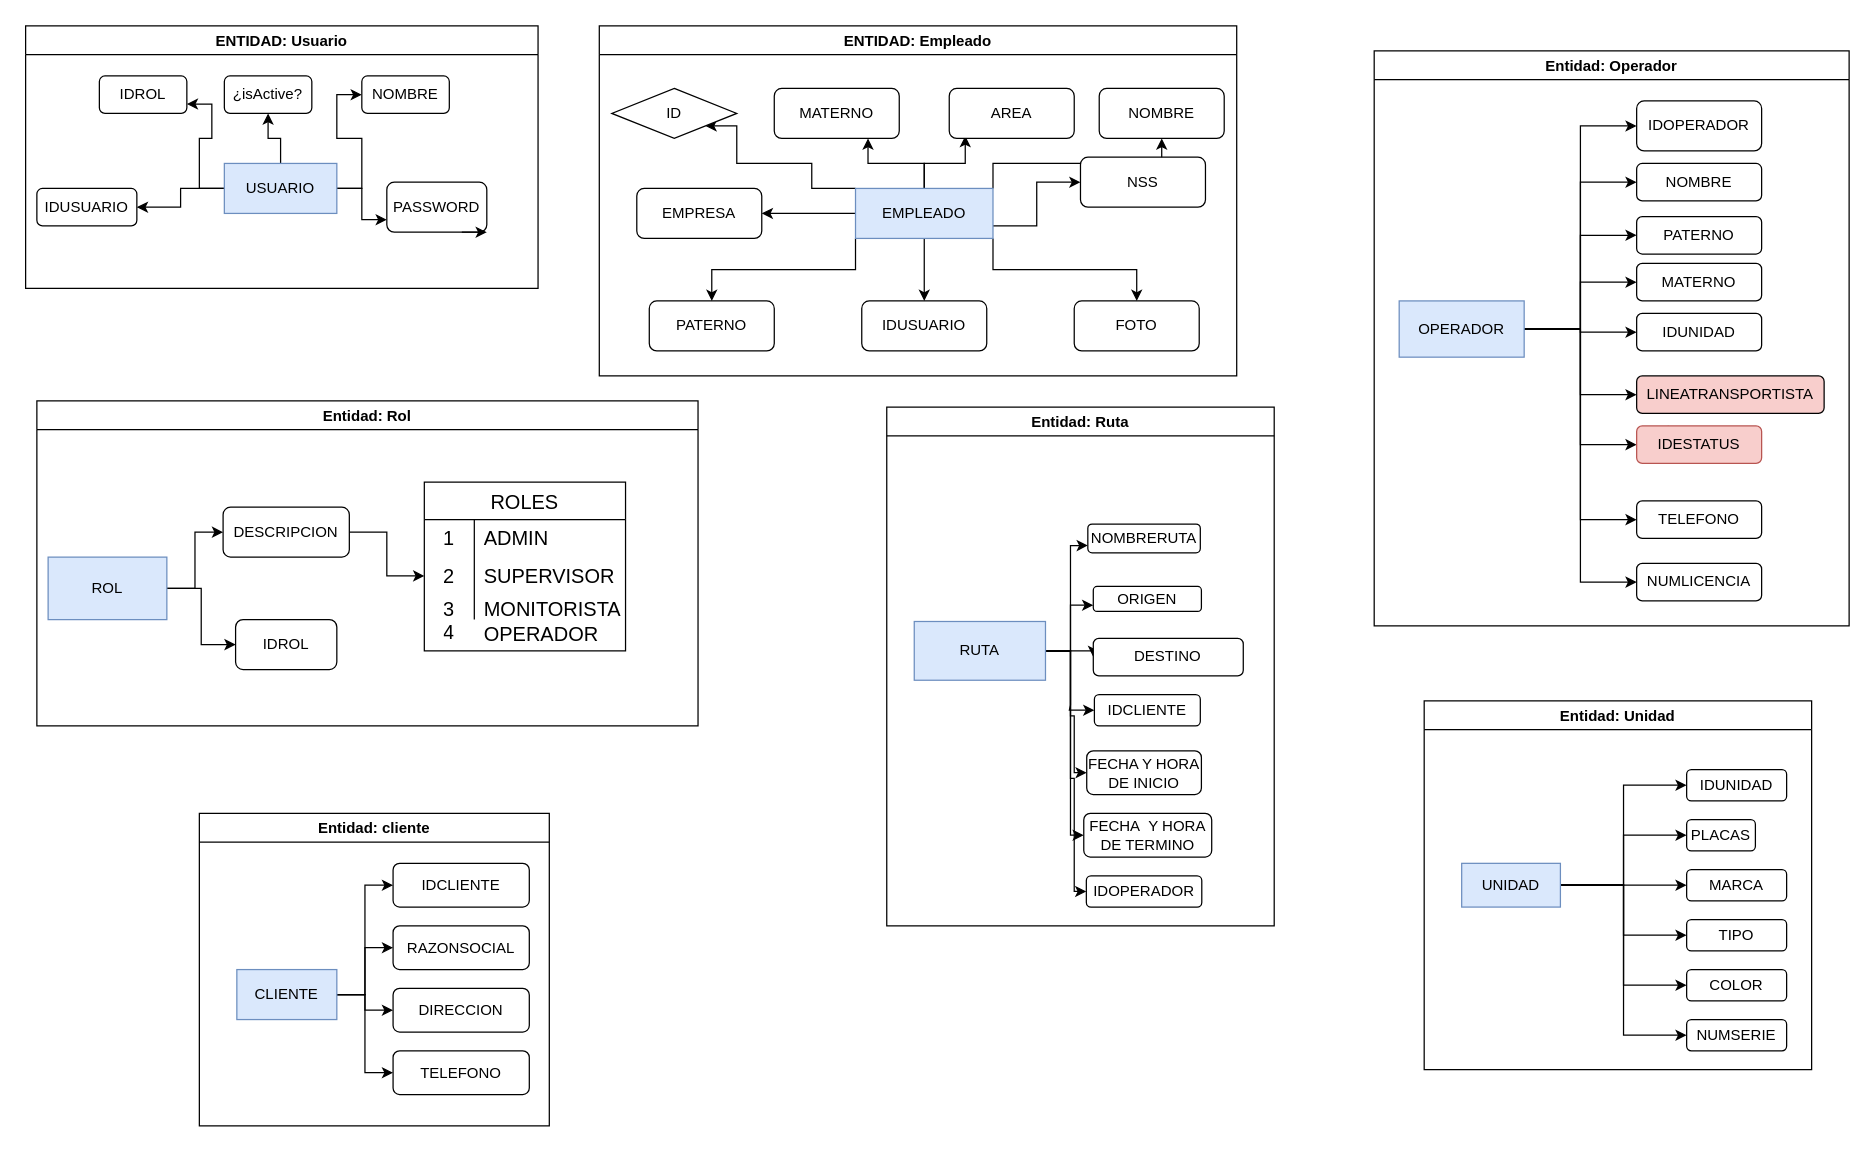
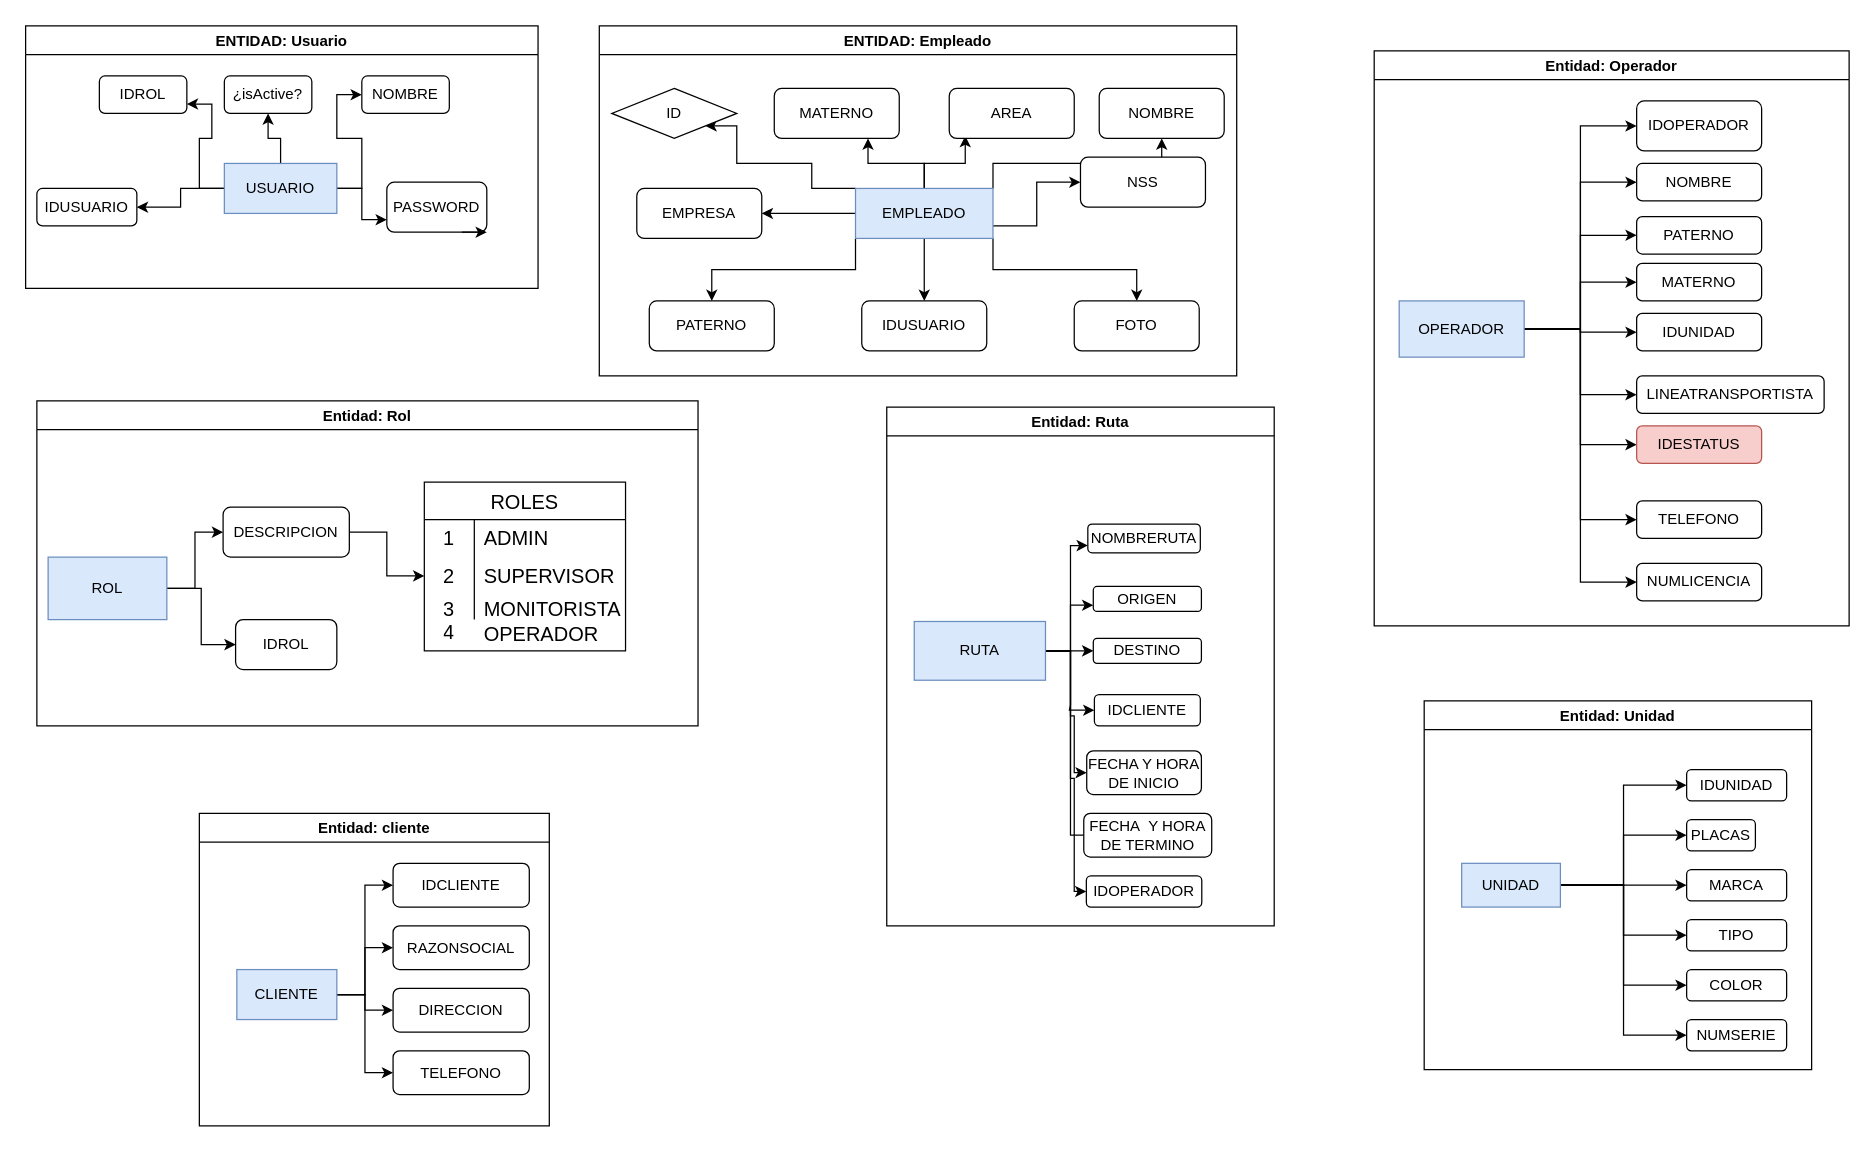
node "LINEATRANSPORTISTA": fillcolor #f8cecc -> #ffffff
node "DESTINO": size 150x38 -> 108x25
edge "RUTA" -> "FECHA Y HORA DE TERMINO": arrowhead classic -> none
